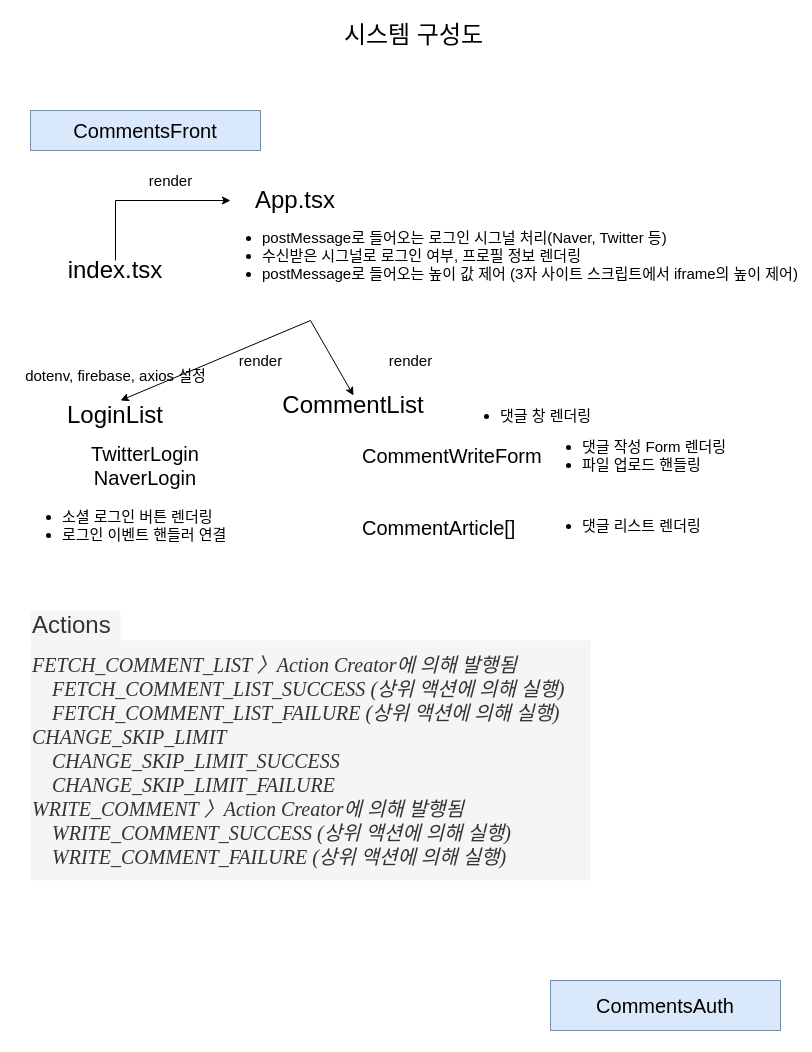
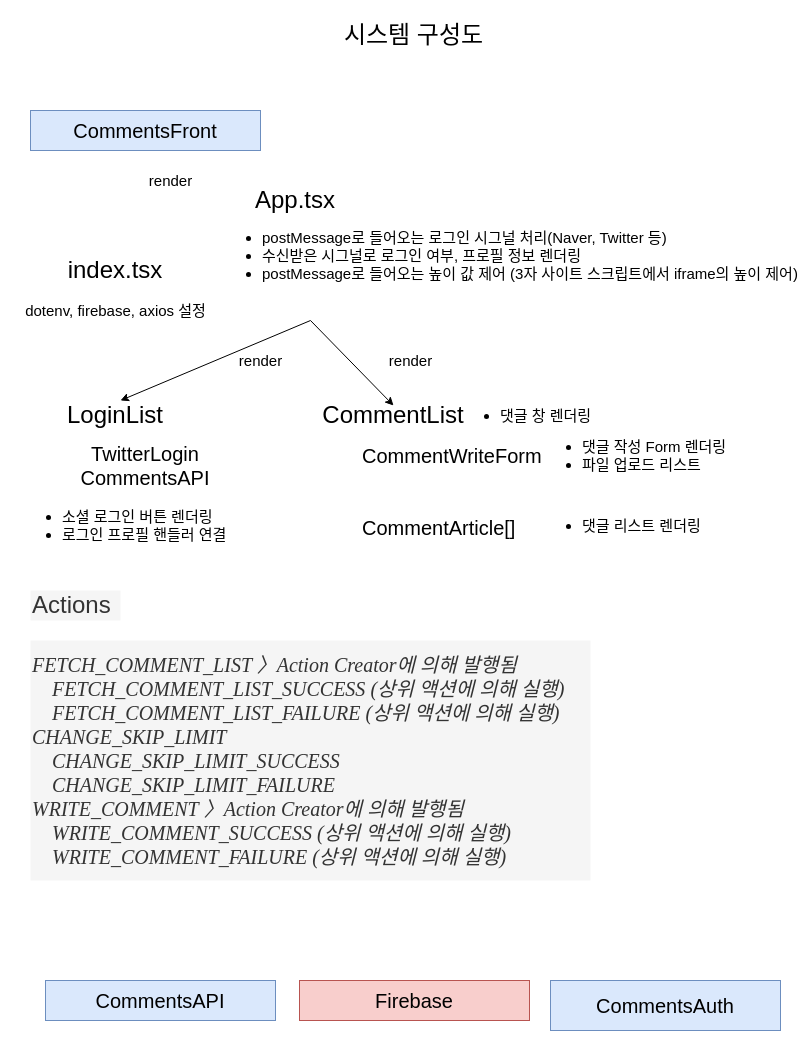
edge "index.tsx" -> "App.tsx": removed
node "dotenv, firebase, axios 설정": moved (116, 376) -> (116, 311)
node "CommentList": moved (354, 406) -> (394, 416)
node "댓글 작성 Form 렌더링 파일 업로드 핸들링": label "댓글 작성 Form 렌더링 파일 업로드 핸들링" -> "댓글 작성 Form 렌더링 파일 업로드 리스트"
node "TwitterLoginNaverLogin": label "TwitterLoginNaverLogin" -> "TwitterLoginCommentsAPI"
node "소셜 로그인 버튼 렌더링 로그인 이벤트 핸들러 연결": label "소셜 로그인 버튼 렌더링 로그인 이벤트 핸들러 연결" -> "소셜 로그인 버튼 렌더링 로그인 프로필 핸들러 연결"
node "Actions": moved (76, 626) -> (76, 606)
node "CommentsAPI": added
node "Firebase": added
